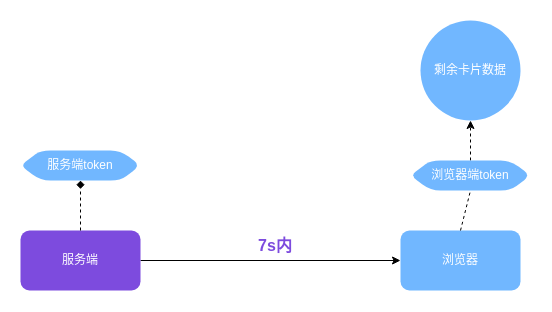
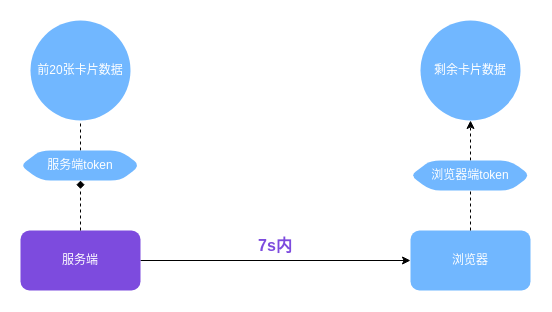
node "前20张卡片数据": added
edge "前20张卡片数据" -- "服务端token": added
node "浏览器": moved (461, 261) -> (471, 261)
